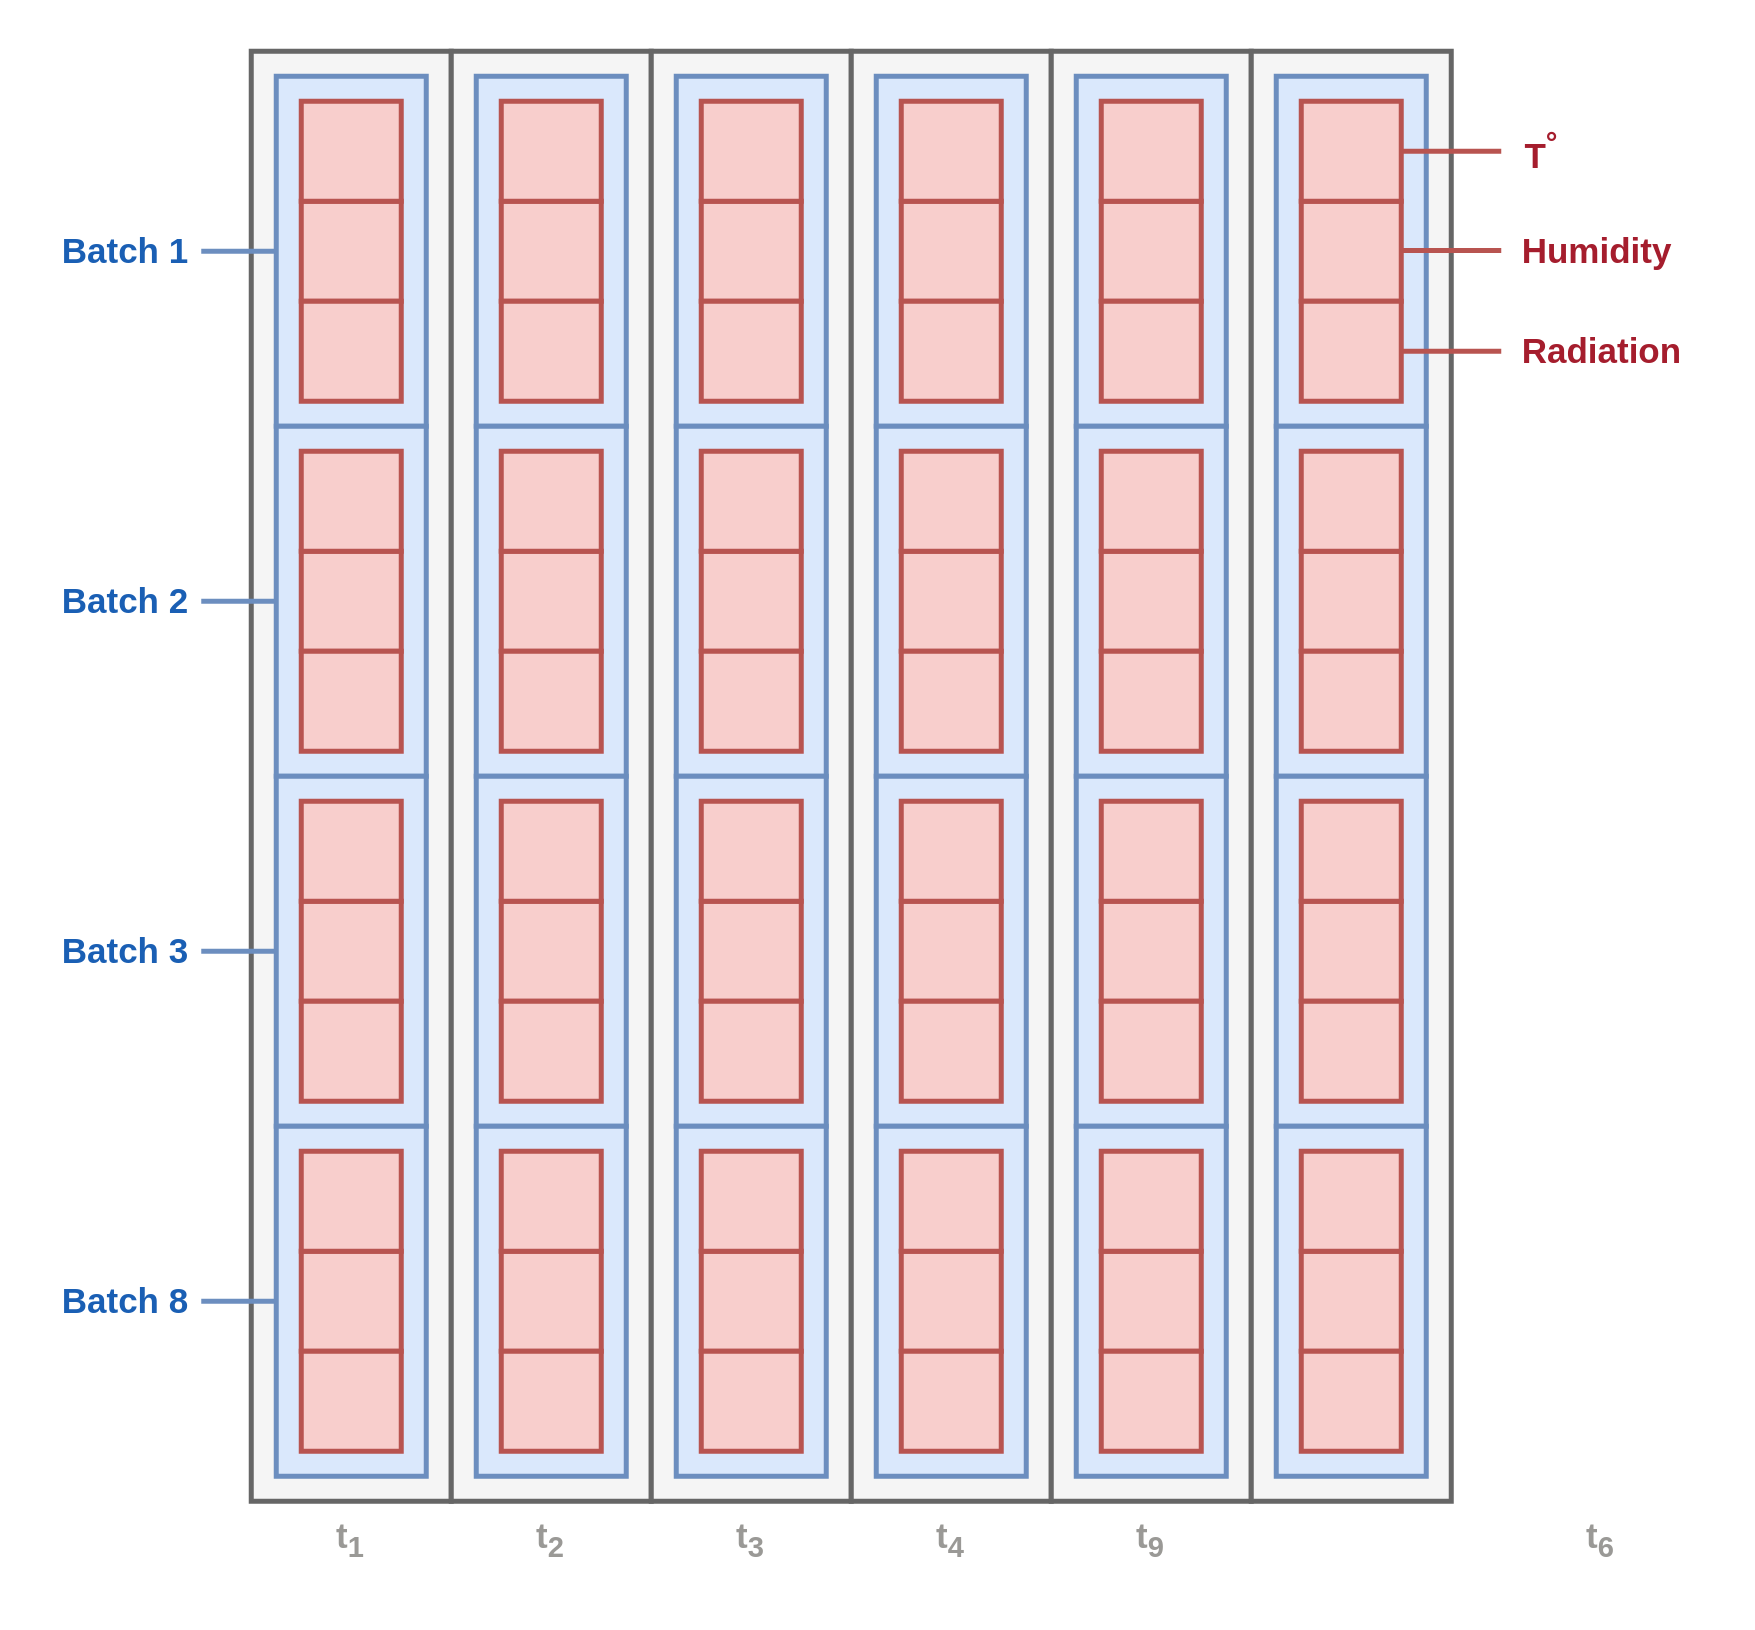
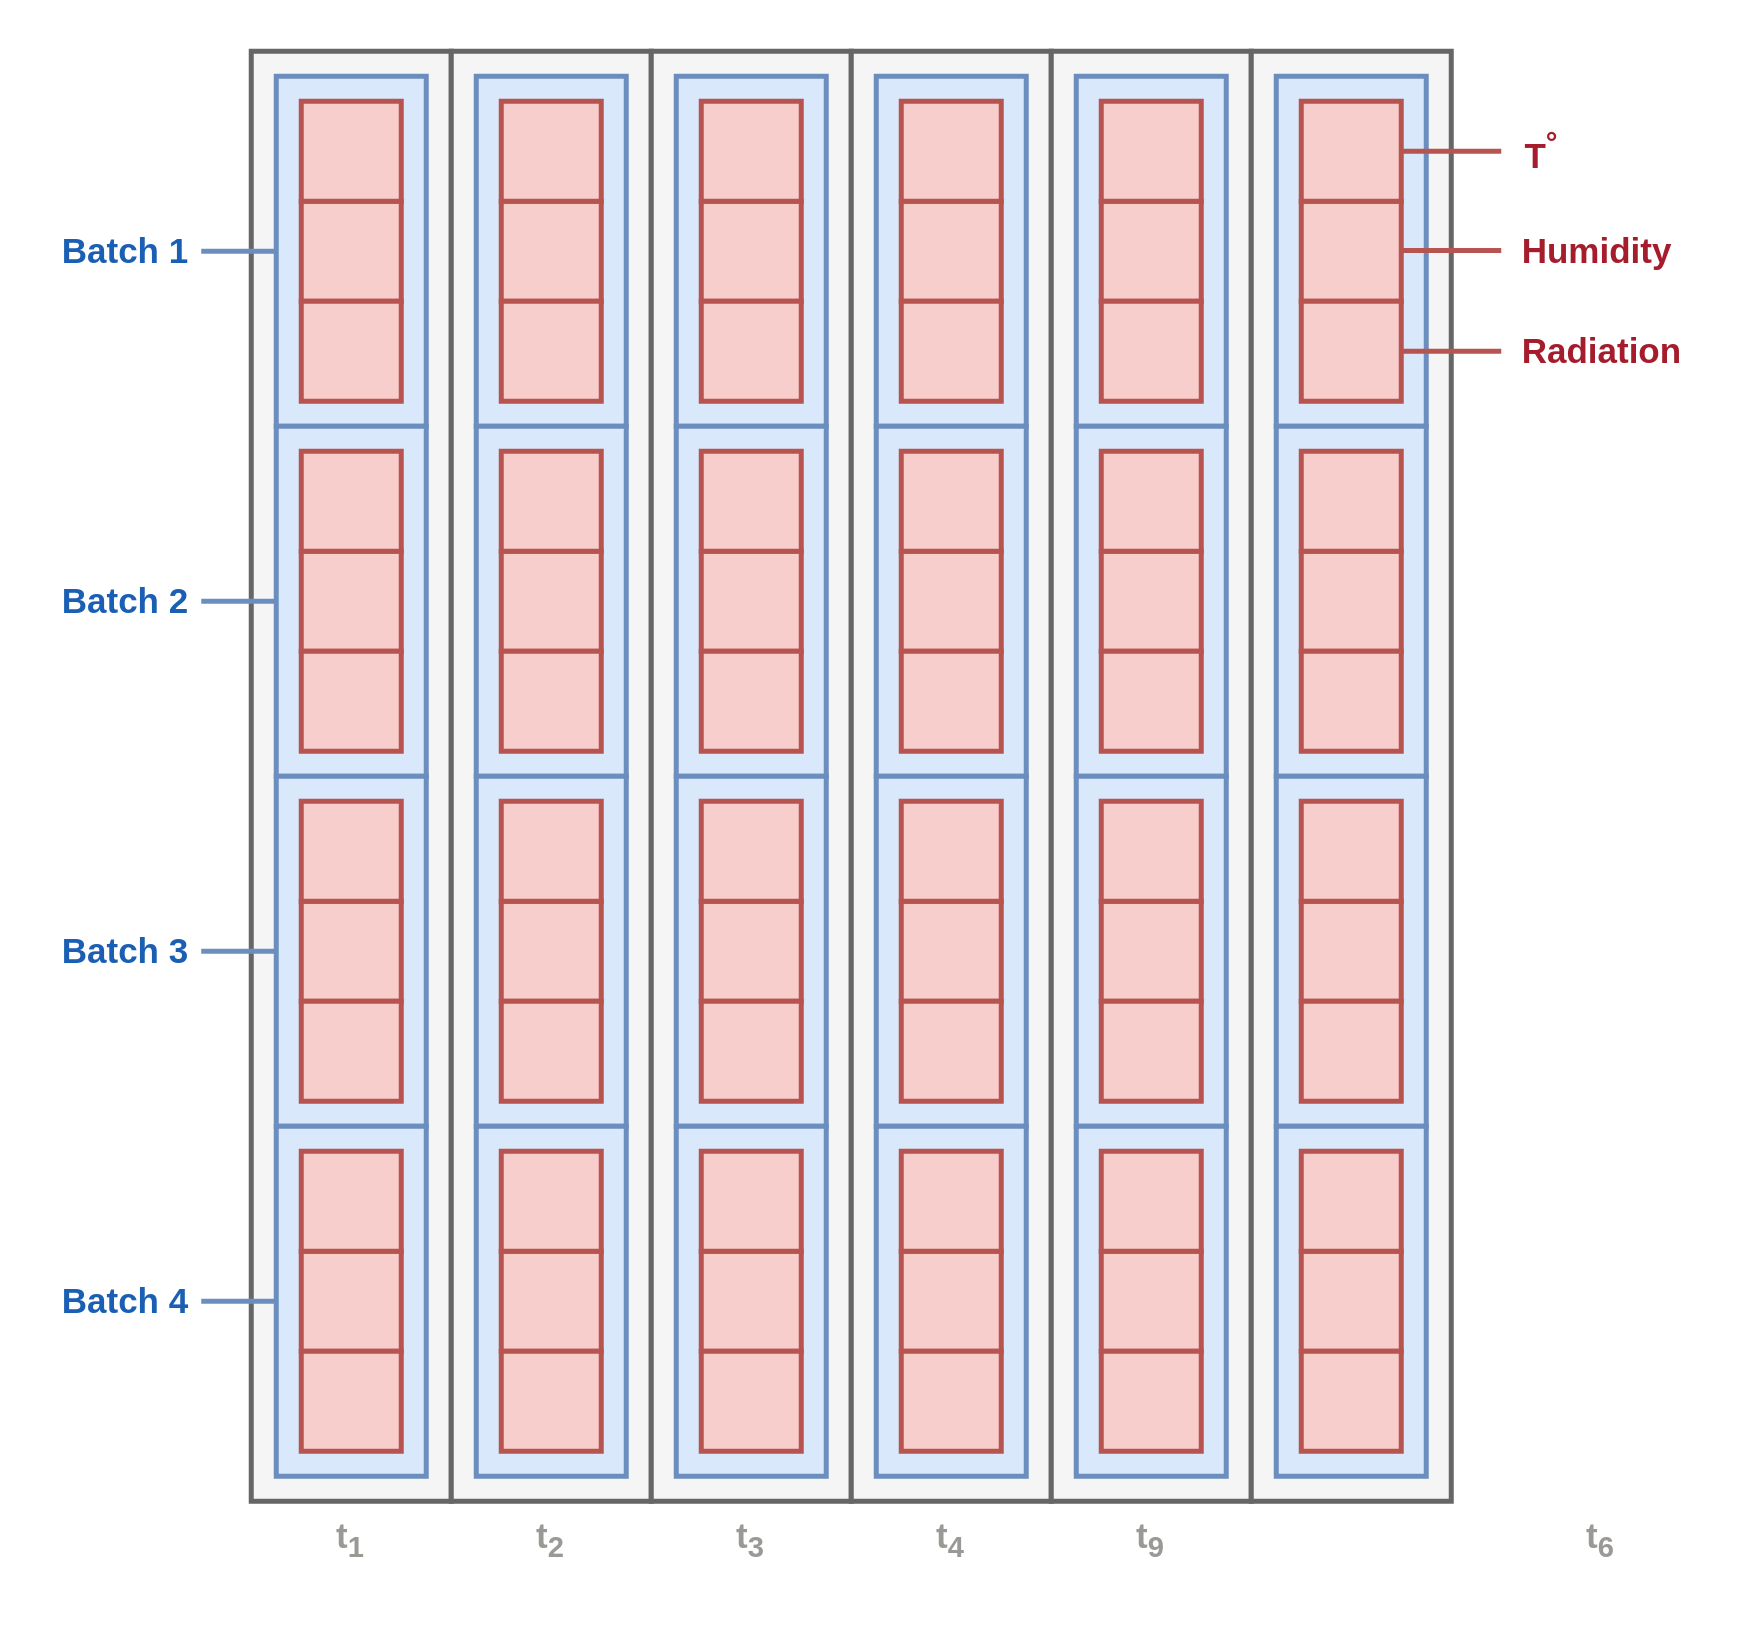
node "Batch 8": label "Batch 8" -> "Batch 4"
